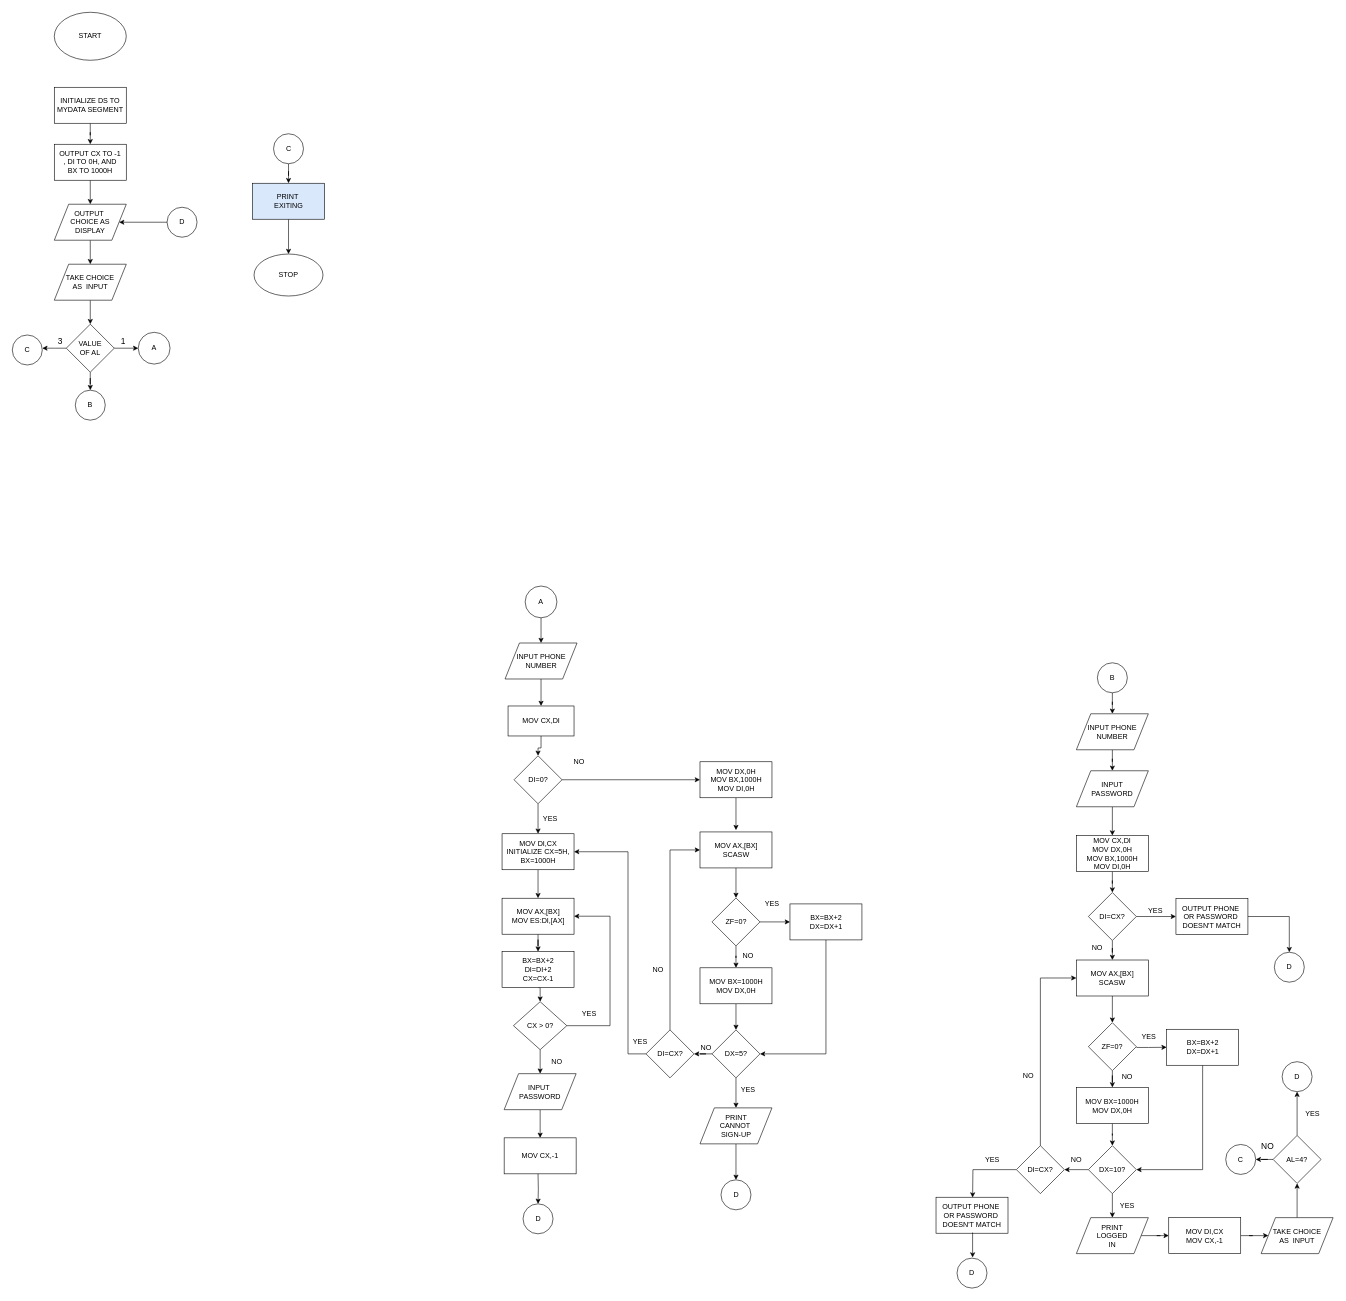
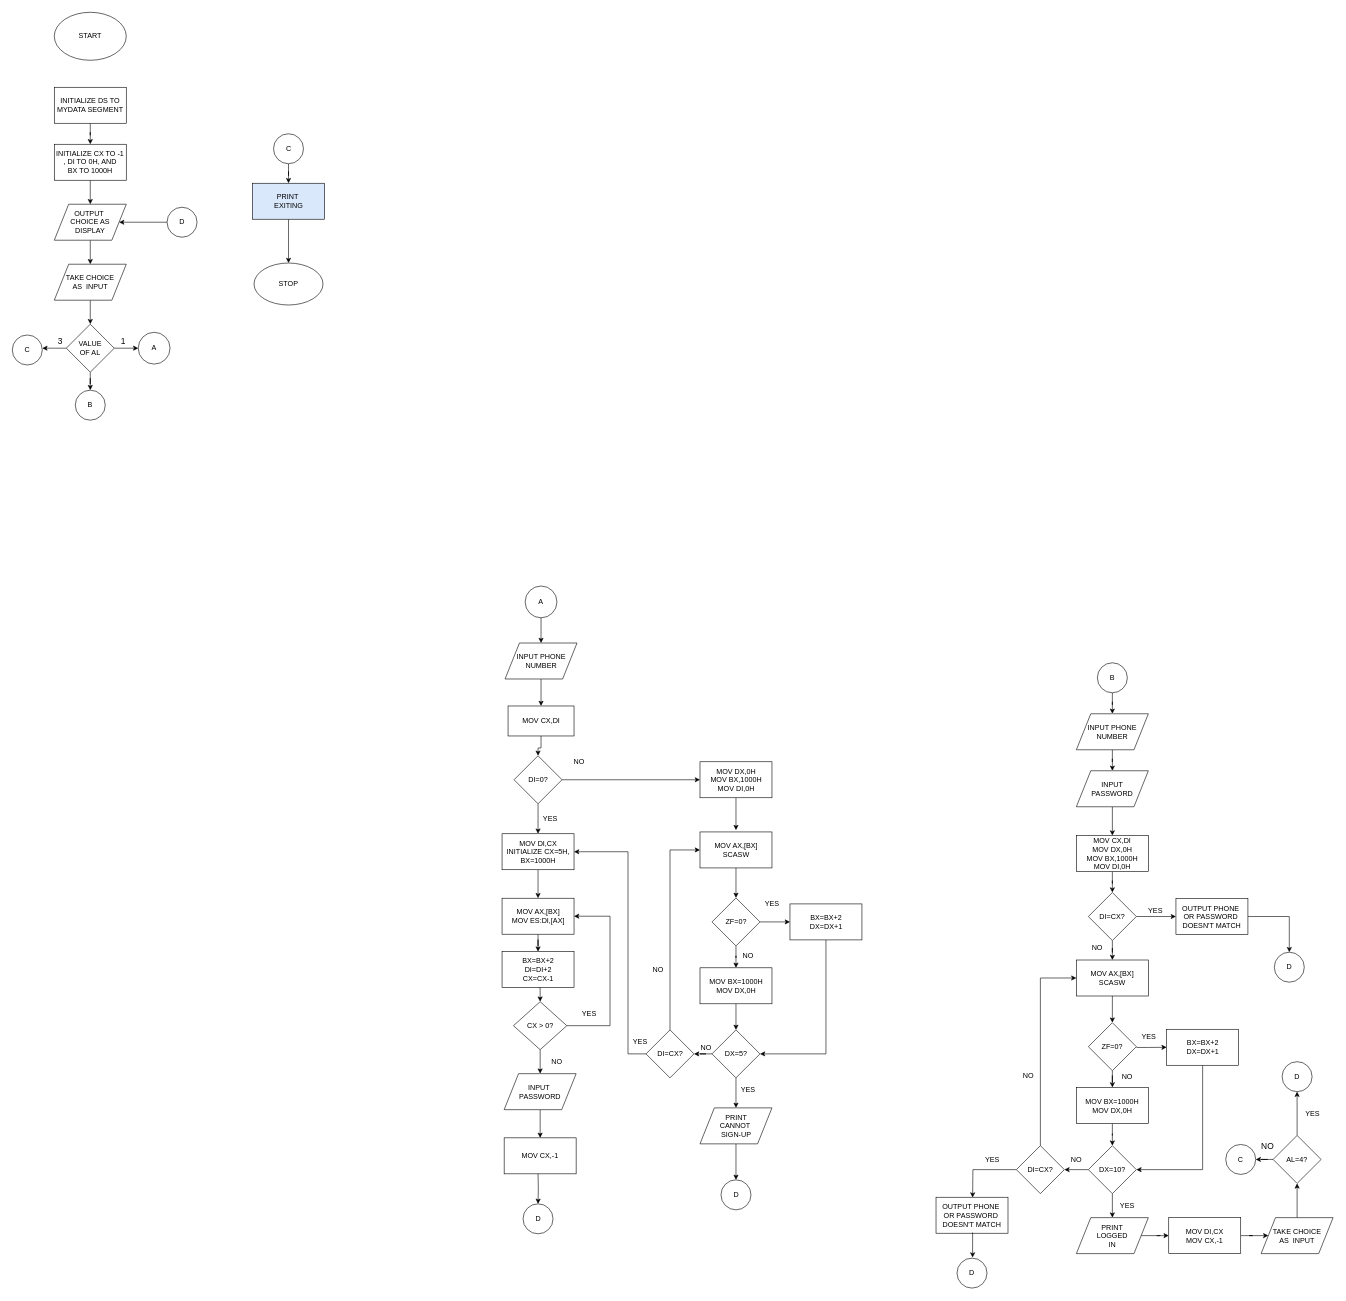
node "OUTPUT CX TO -1 , DI TO 0H, AND BX TO 1000H": label "OUTPUT CX TO -1 , DI TO 0H, AND BX TO 1000H" -> "INITIALIZE CX TO -1 , DI TO 0H, AND BX TO 1000H"
node "STOP": moved (289, 275) -> (289, 284)
